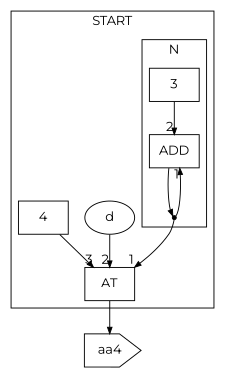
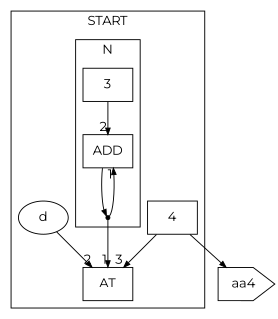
edge "AT" -> "aa4": now "4" -> "aa4"
